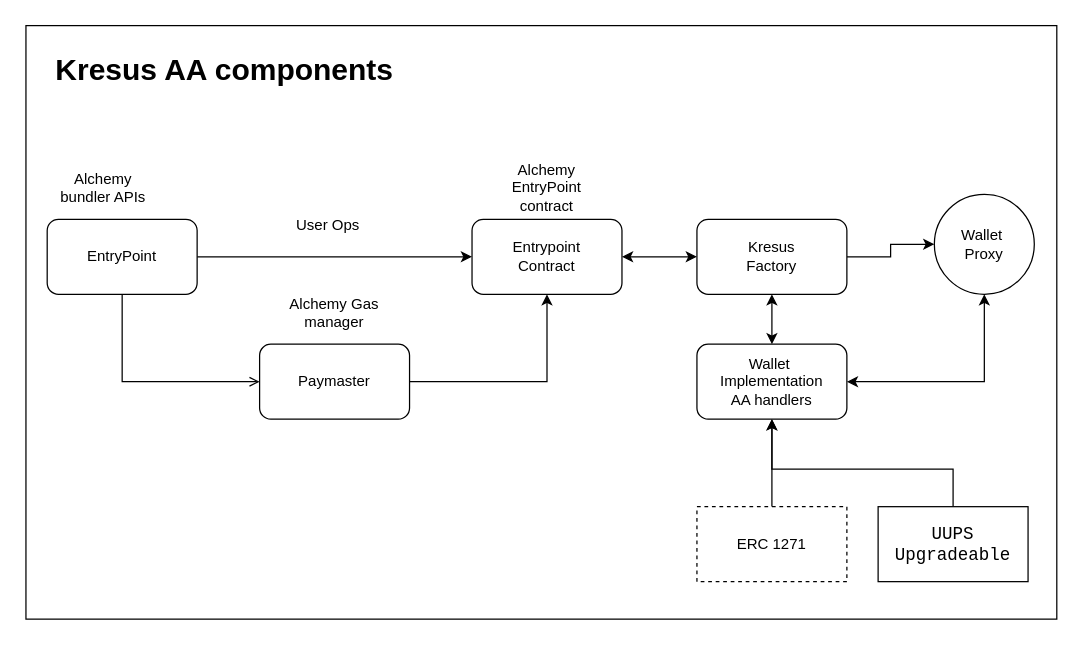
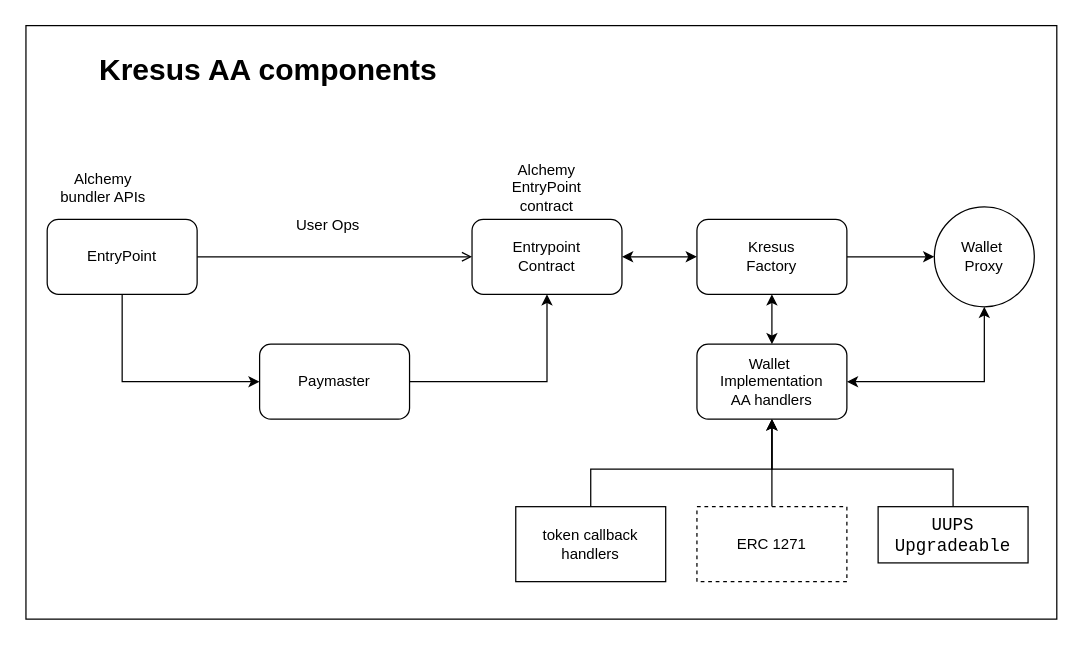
node "Kresus AA components": moved (231, 76) -> (275, 76)
node "Wallet Proxy": moved (984, 244) -> (984, 257)
edge "EntryPoint" -> "Entrypoint Contract": arrowhead classic -> open
node "Alchemy Gas manager": removed
edge "EntryPoint" -> "Paymaster": arrowhead open -> classic
edge "token callback handlers" -> "Wallet Implementation AA handlers": added
node "token callback handlers": added
node "UUPS Upgradeable": size 150x75 -> 150x56
